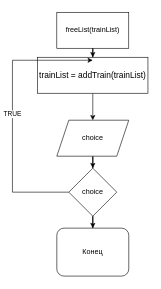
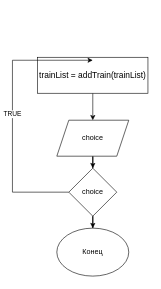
node "freeList(trainList)": removed
edge "freeList(trainList)" -> "trainList = addTrain(trainList)": removed
node "Конец": shape rounded rectangle -> ellipse
